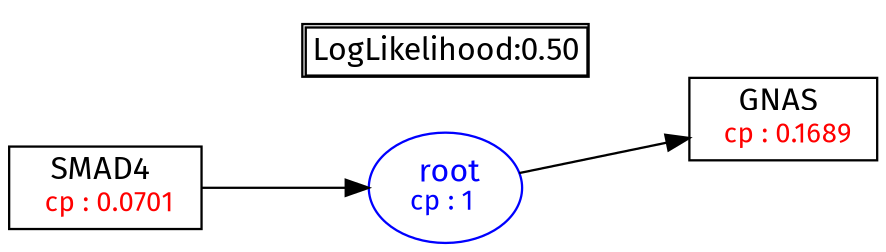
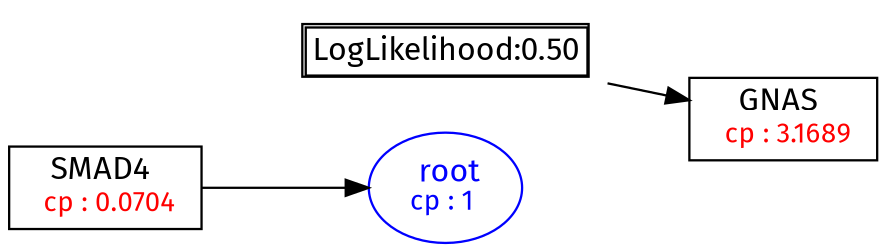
node "GNAS": text "cp : 0.1689" -> "cp : 3.1689"
edge "root" -> "GNAS": now "LogLikelihood:0.50" -> "GNAS"
node "SMAD4": text "cp : 0.0701" -> "cp : 0.0704"
